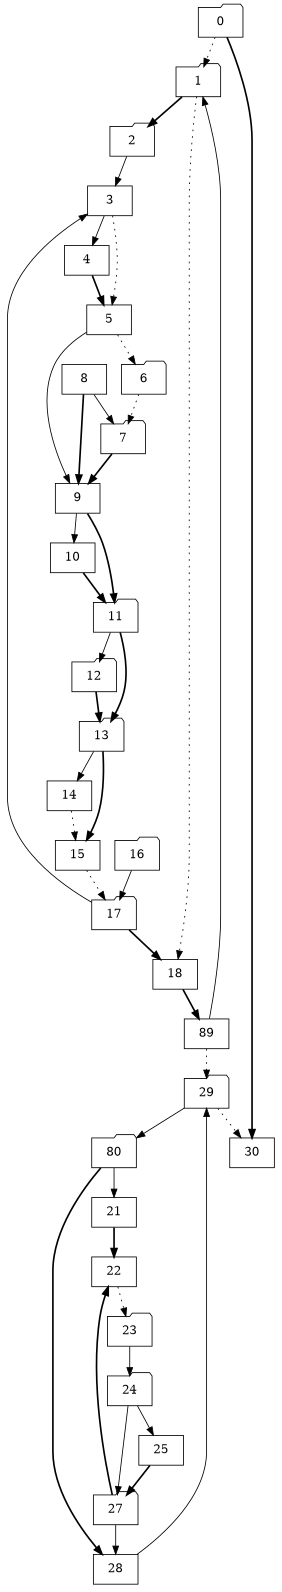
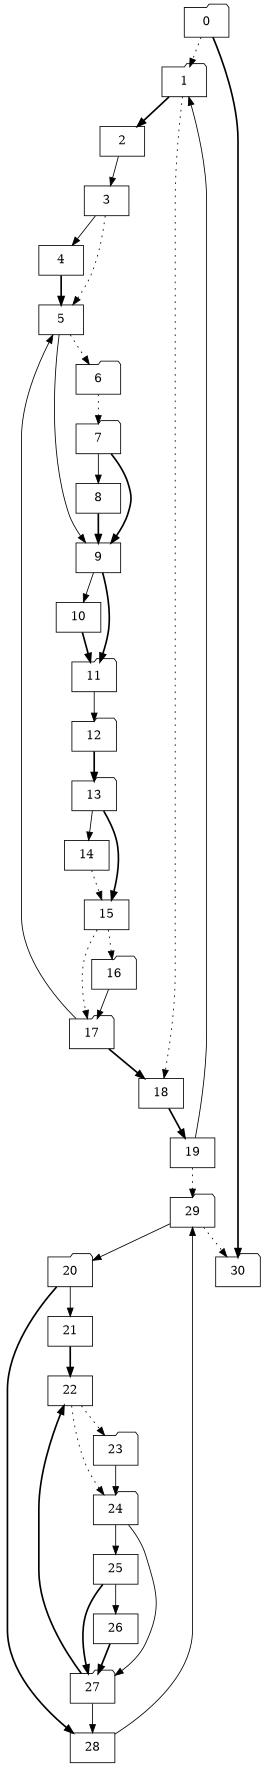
node "2": shape folder -> box
edge "8" -> "7": reversed
edge "17" -> "3": now "17" -> "5"
edge "11" -> "13": removed
edge "15" -> "16": added
node "89": label "89" -> "19"
node "80": label "80" -> "20"
node "30": shape box -> folder
edge "22" -> "24": added
node "26": added
